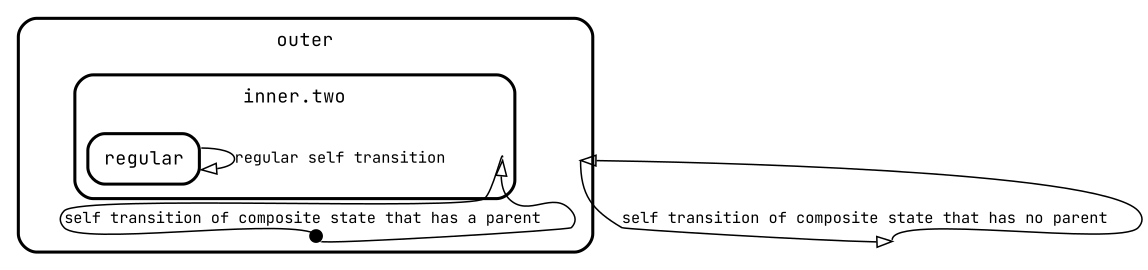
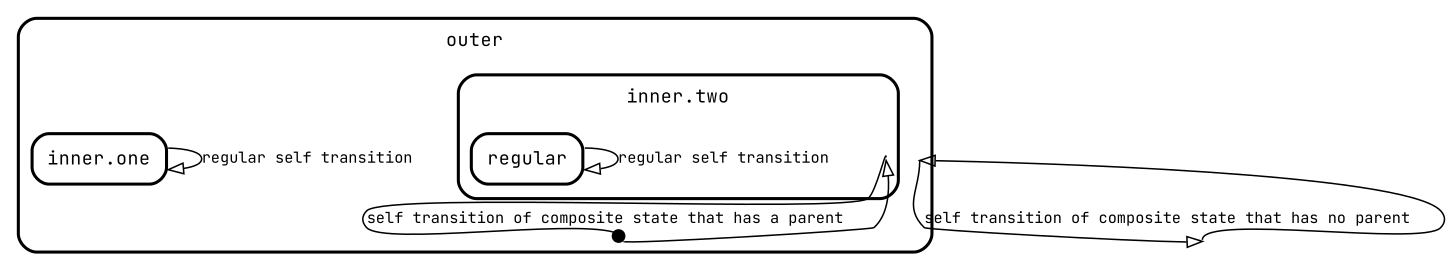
node "inner.one": added
